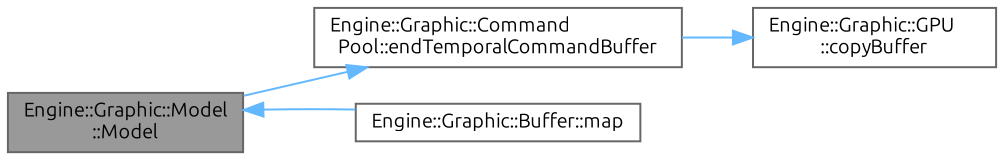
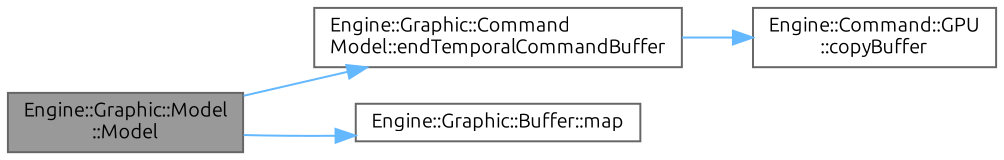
node "Engine::Graphic::Command Pool::endTemporalCommandBuffer": label "Engine::Graphic::Command Pool::endTemporalCommandBuffer" -> "Engine::Graphic::Command Model::endTemporalCommandBuffer"
node "Engine::Graphic::GPU ::copyBuffer": label "Engine::Graphic::GPU ::copyBuffer" -> "Engine::Command::GPU ::copyBuffer"
edge "Engine::Graphic::Buffer::map" -> "Engine::Graphic::Model ::Model": reversed
